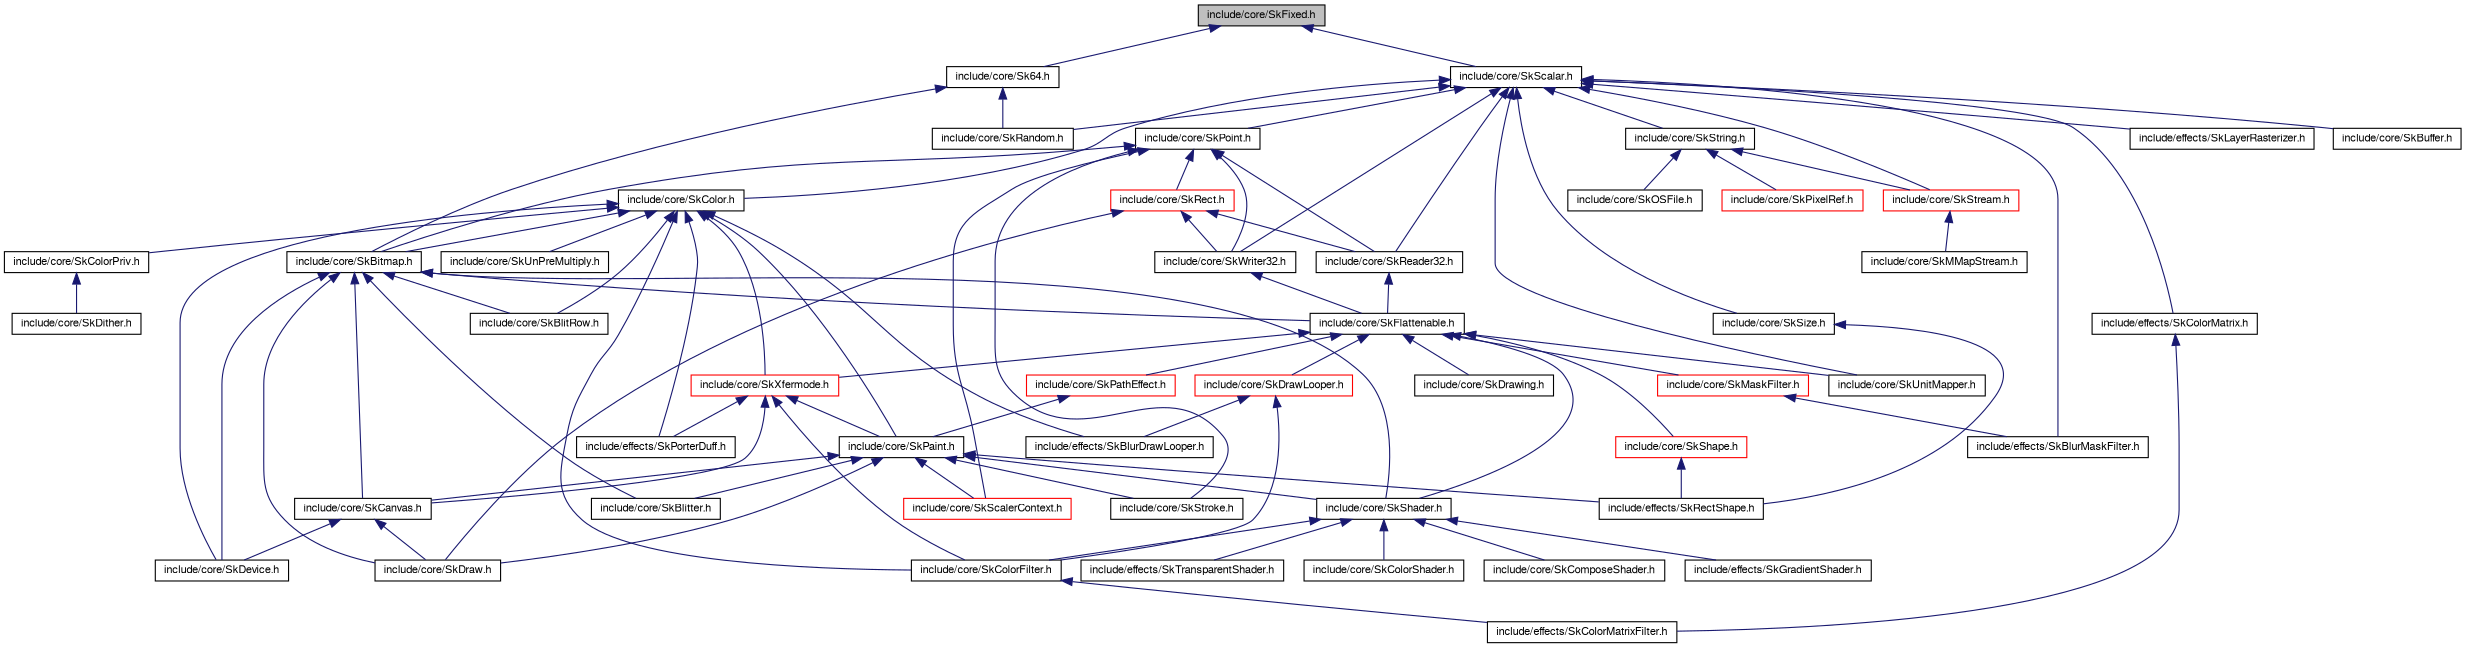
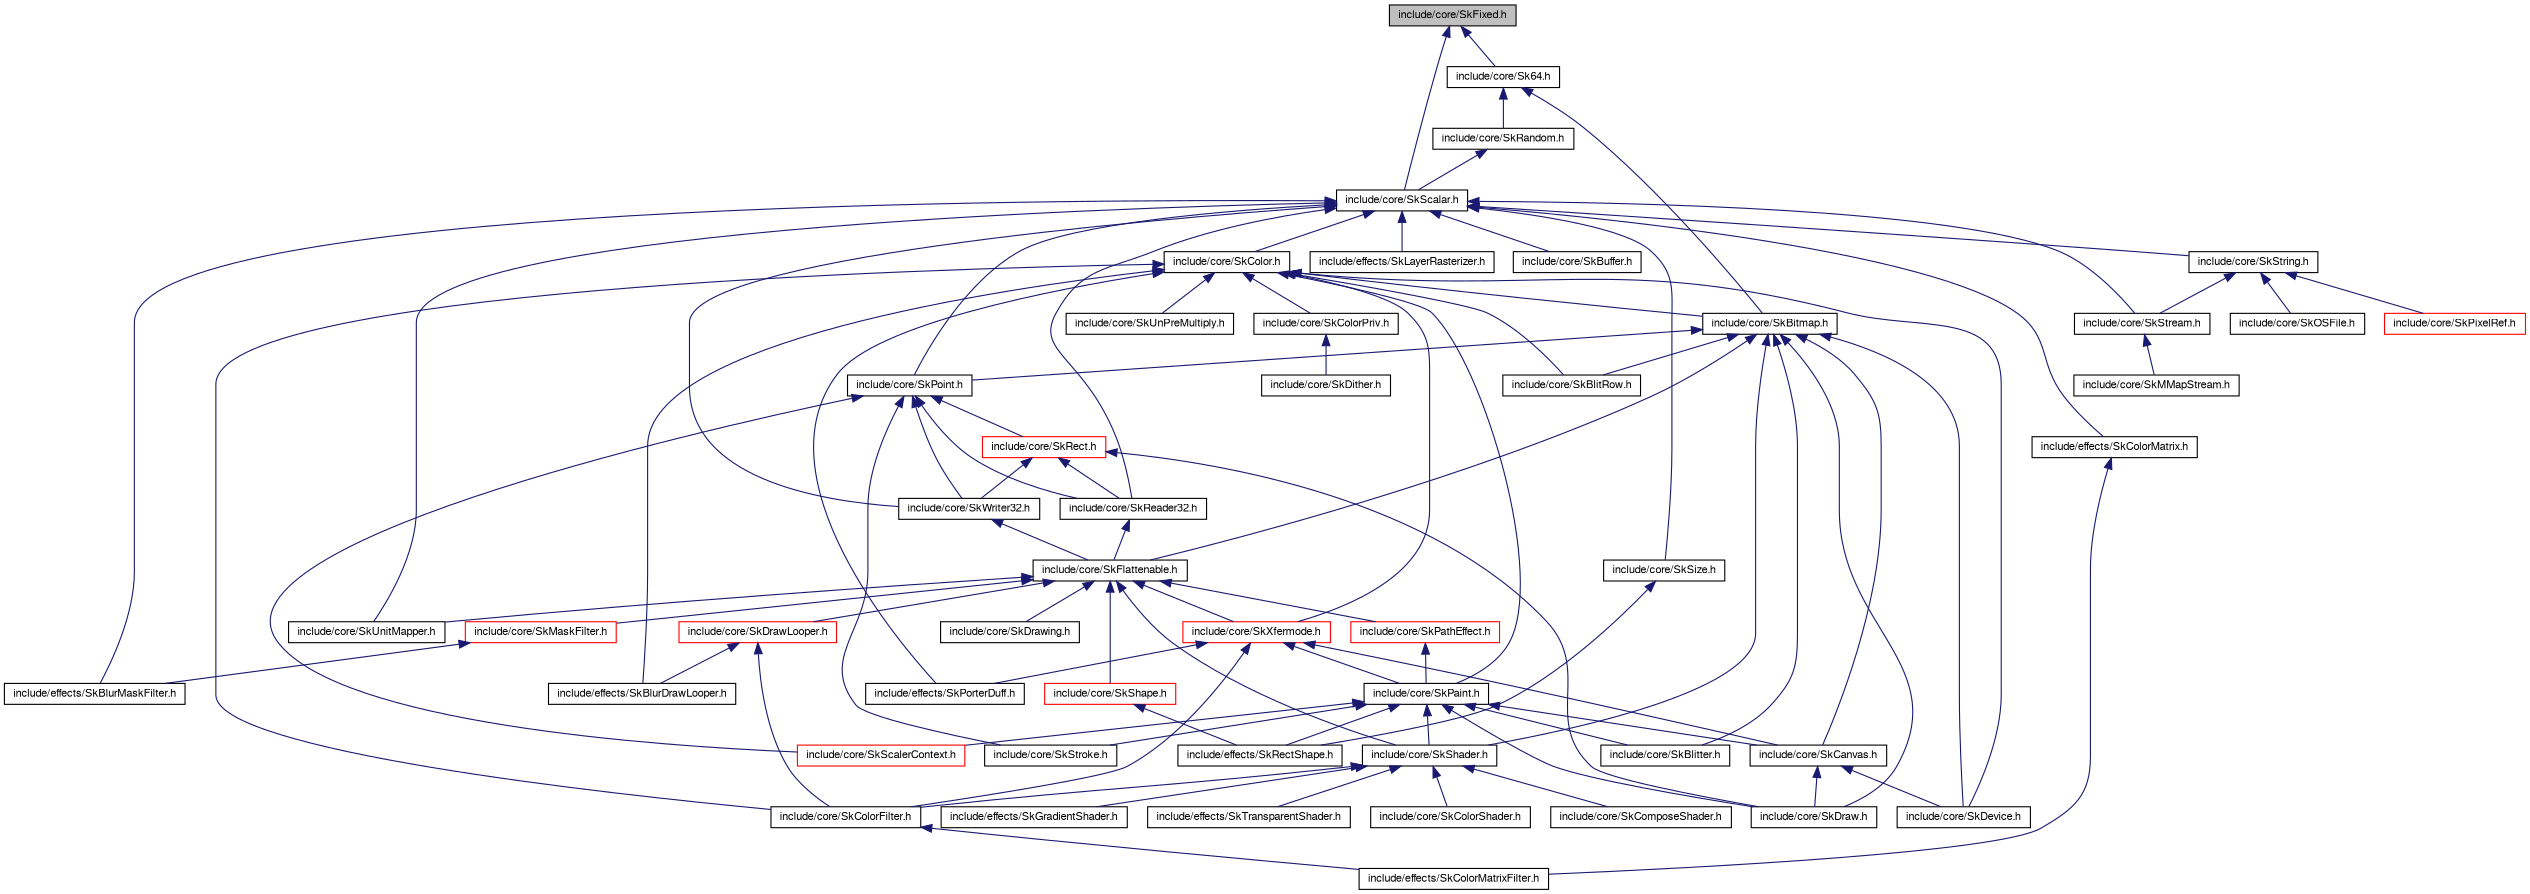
edge "include/core/SkRandom.h" -> "include/core/SkScalar.h": reversed
edge "include/core/SkBitmap.h" -> "include/core/SkPoint.h": reversed
node "include/core/SkStream.h": color red -> black
